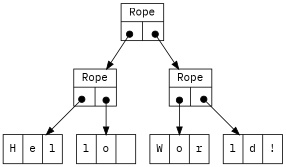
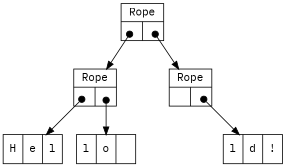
node "W": removed
